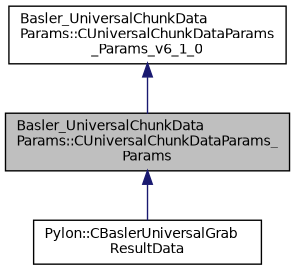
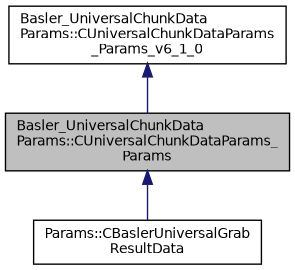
node "Pylon::CBaslerUniversalGrab ResultData": label "Pylon::CBaslerUniversalGrab ResultData" -> "Params::CBaslerUniversalGrab ResultData"
